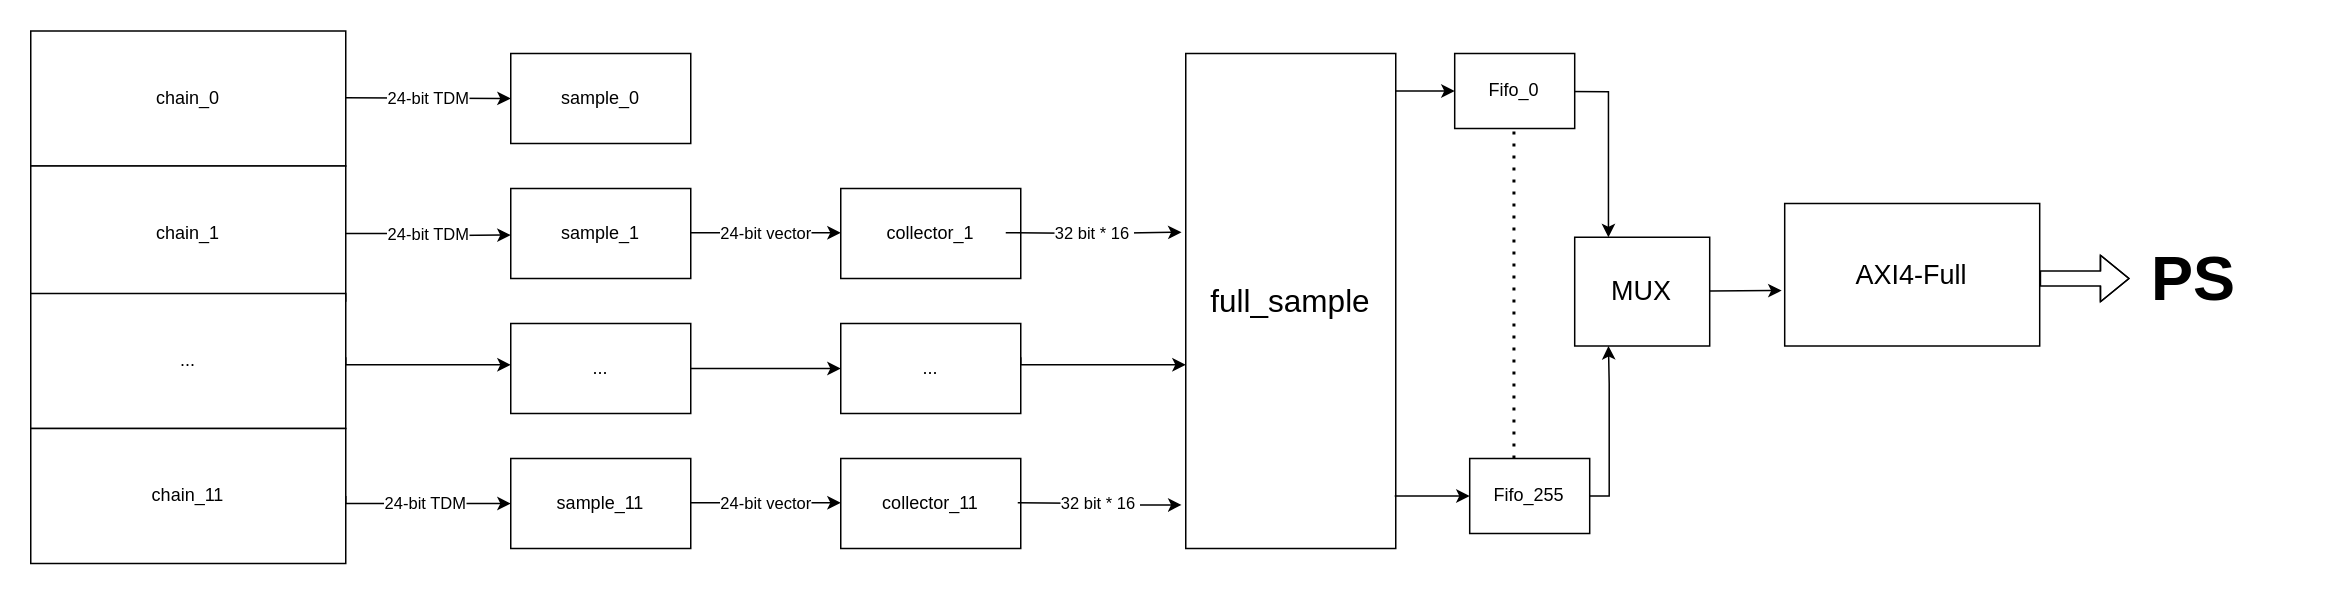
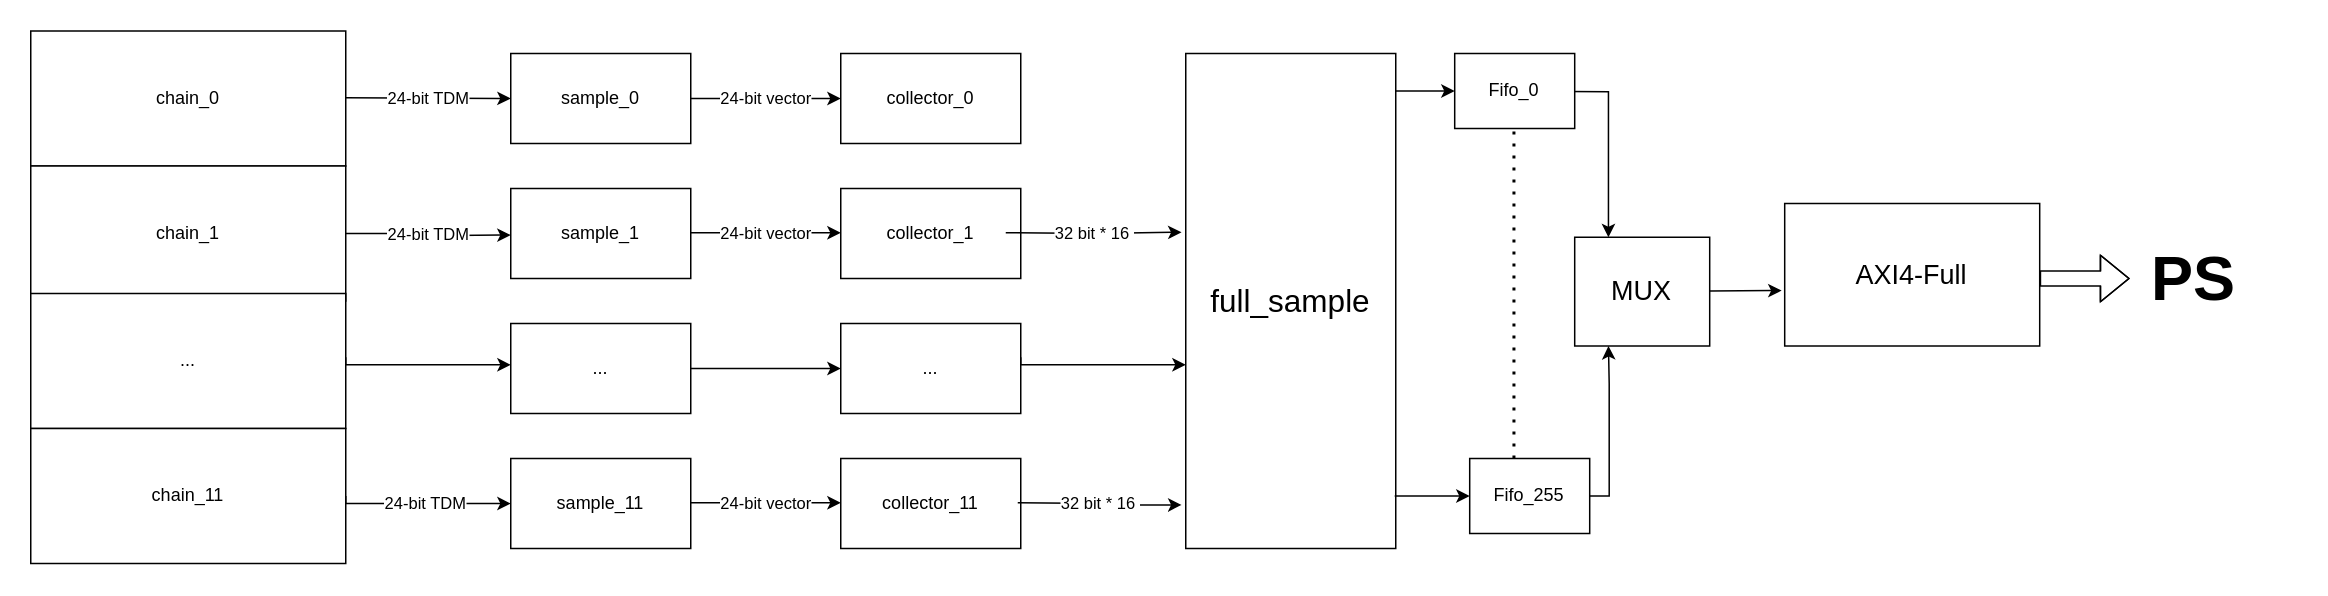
edge "sample_0" -> "collector_0": added, label "24-bit vector"
node "collector_0": added
